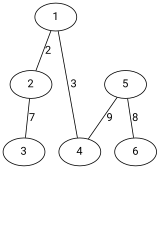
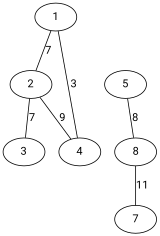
edge "1" -- "2": label "2" -> "7"
edge "5" -- "4": now "2" -- "4"
node "6": label "6" -> "8"
node "7": added
